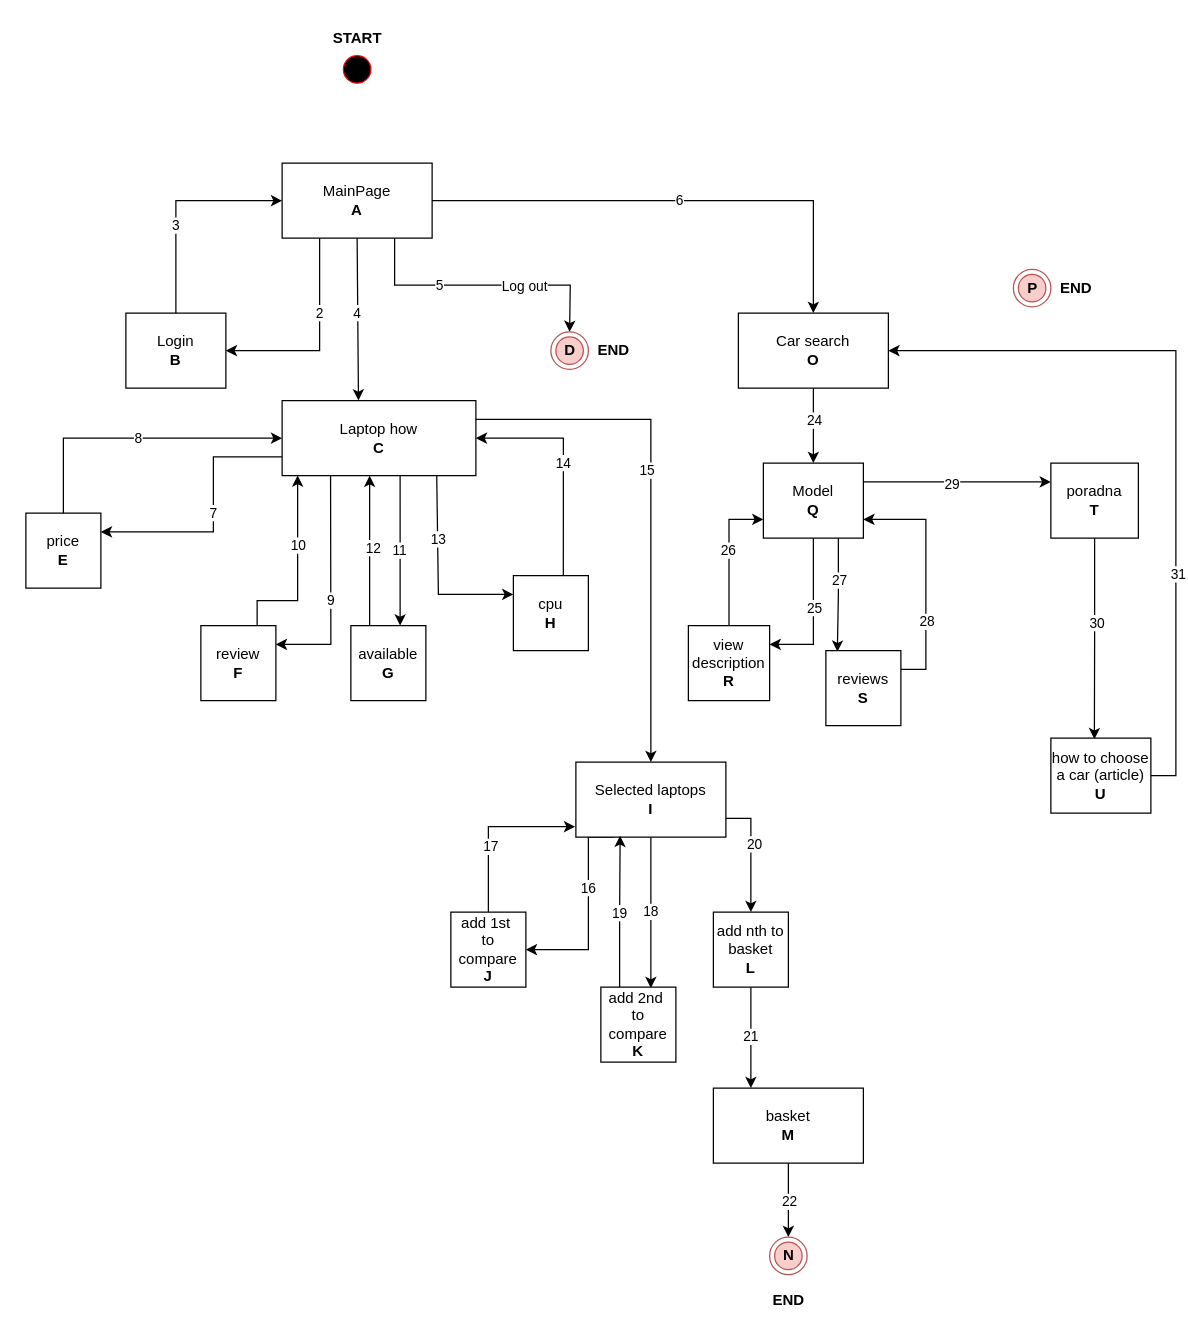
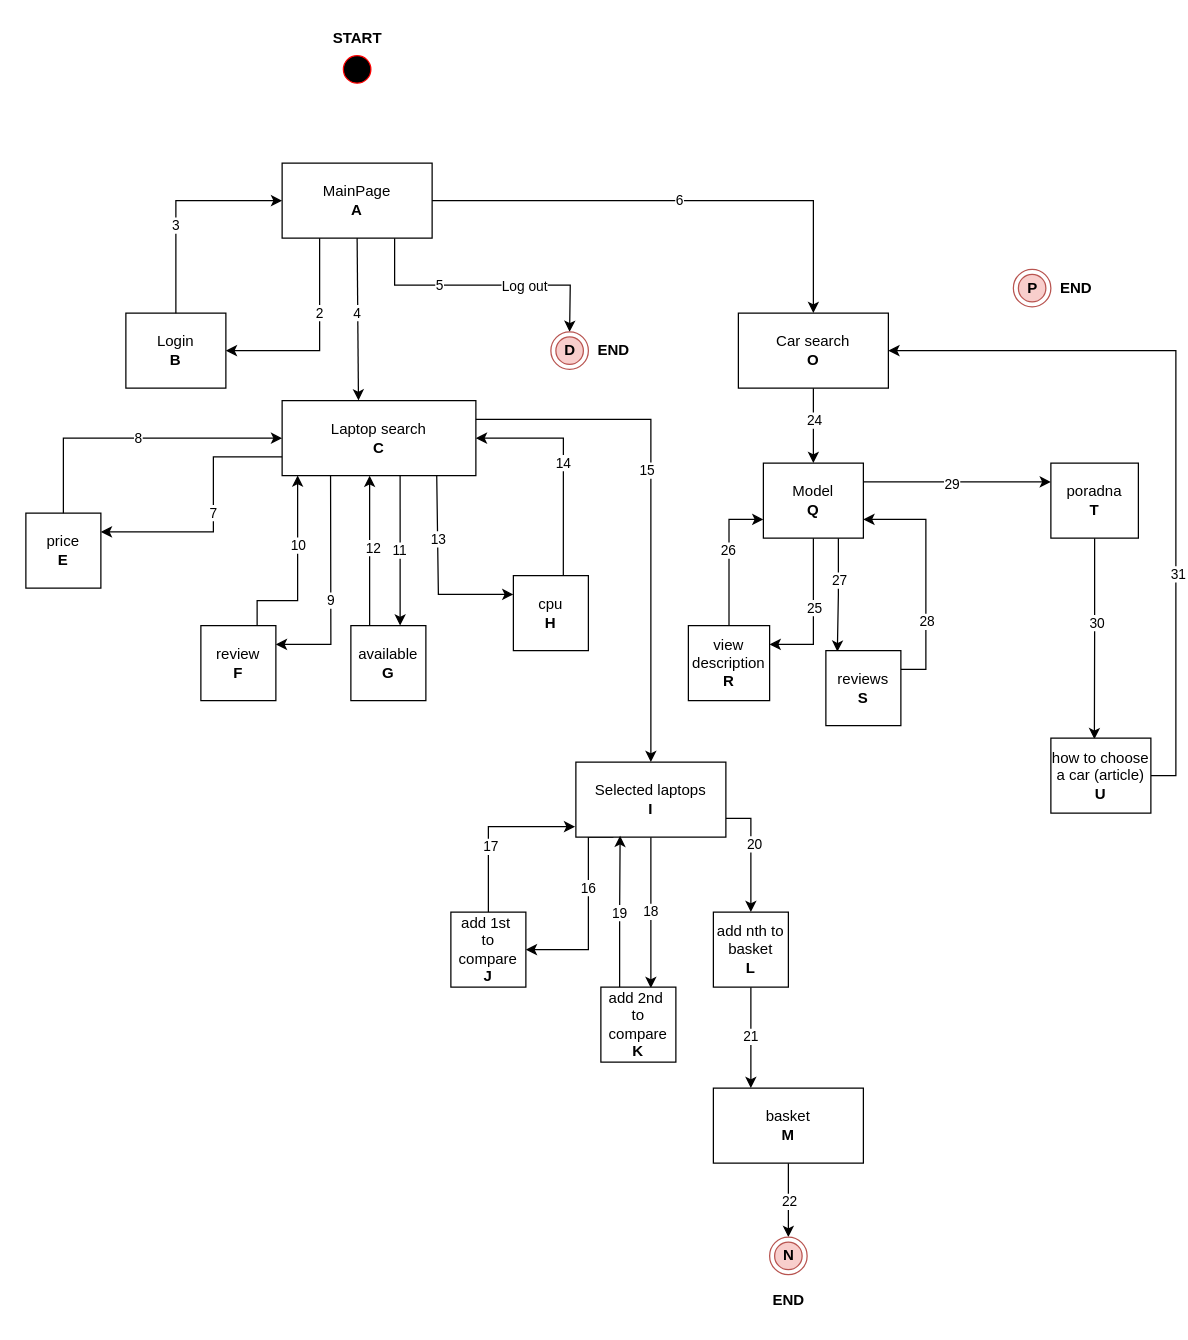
node "Laptop how C": label "Laptop how C" -> "Laptop search C"
